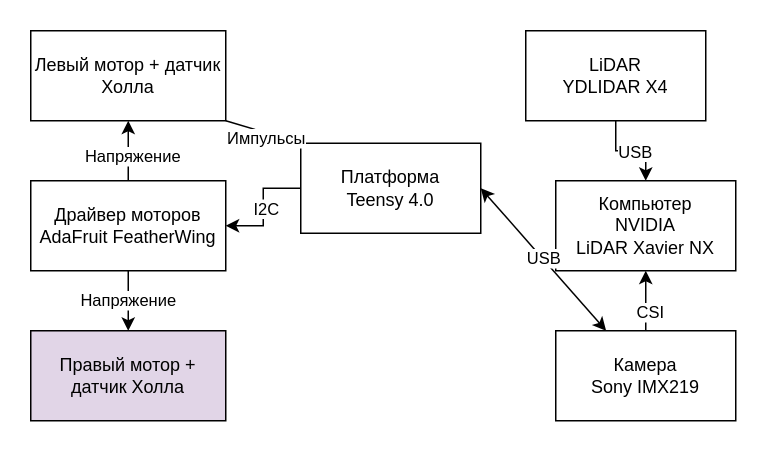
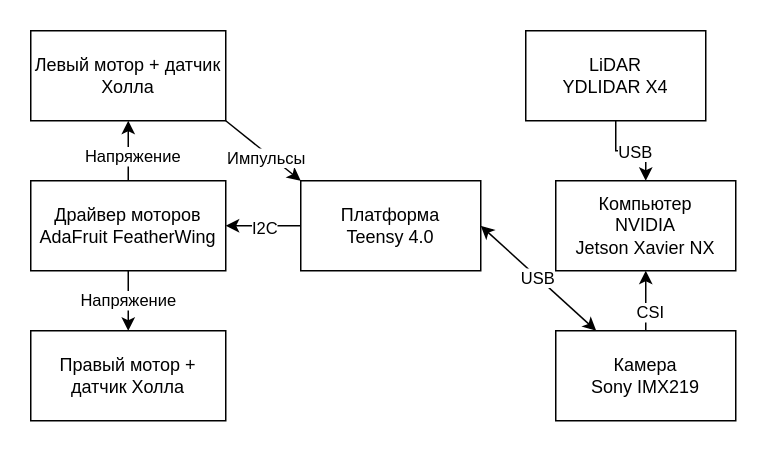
node "Платформа Teensy 4.0": moved (391, 188) -> (391, 226)
node "Компьютер NVIDIA LiDAR Xavier NX": label "Компьютер NVIDIA LiDAR Xavier NX" -> "Компьютер NVIDIA Jetson Xavier NX"
node "Правый мотор + датчик Холла": fillcolor #e1d5e7 -> #ffffff
